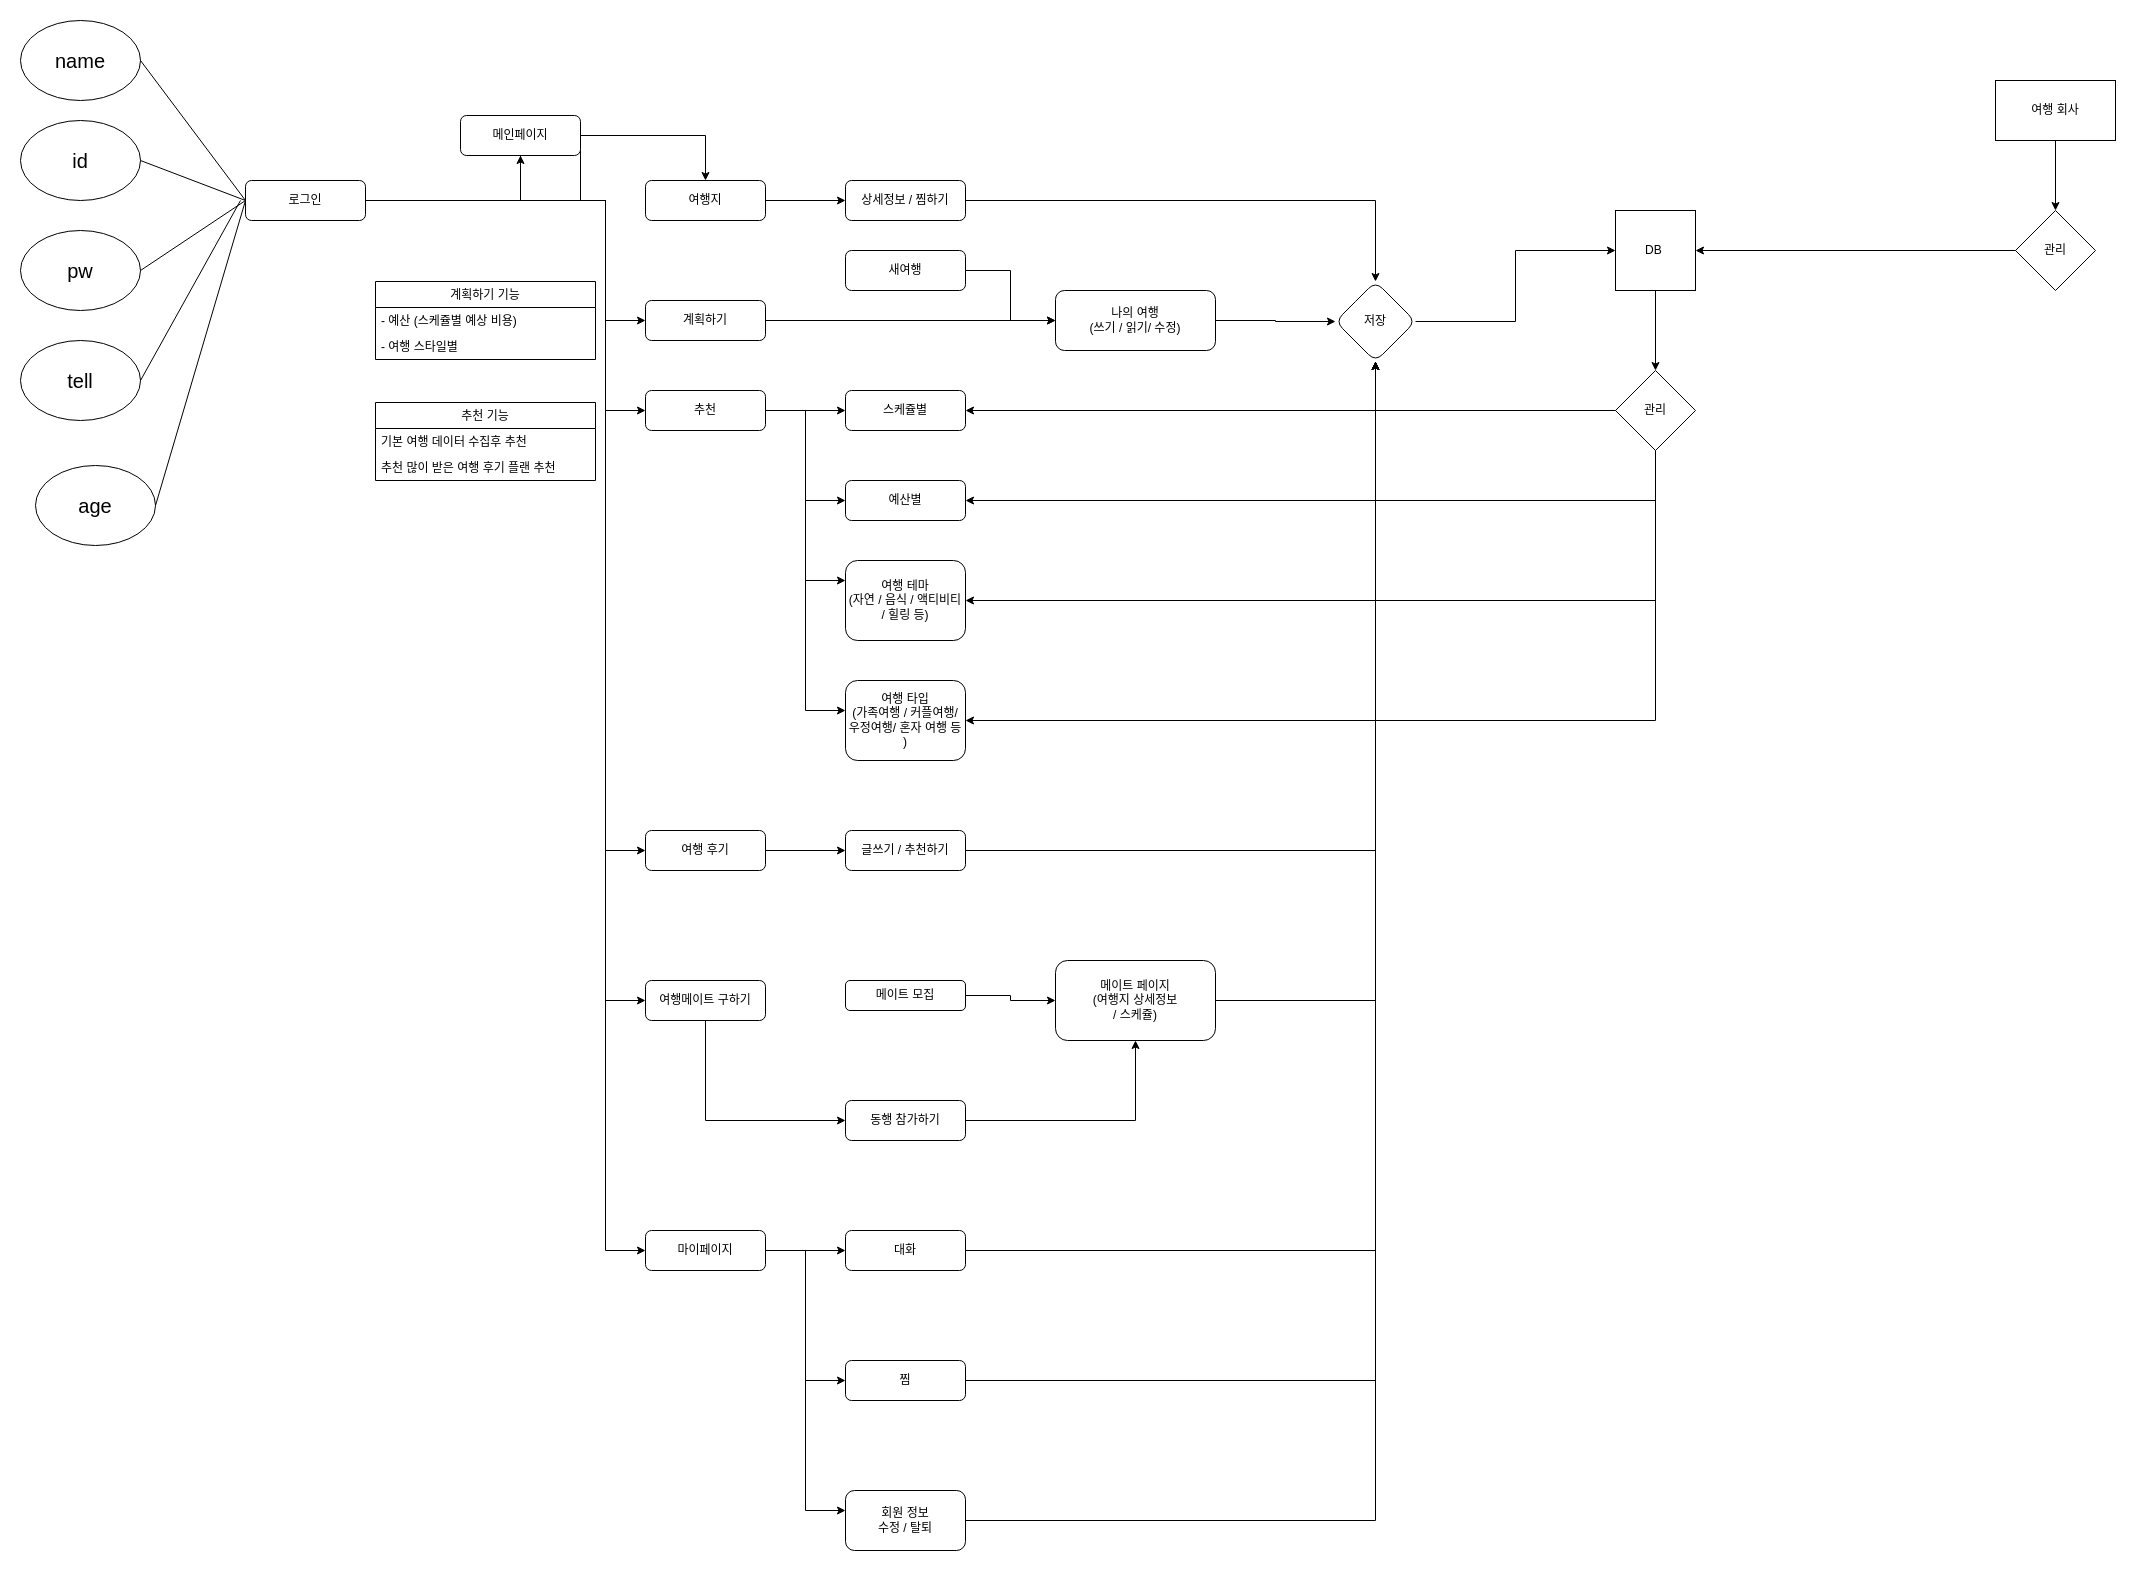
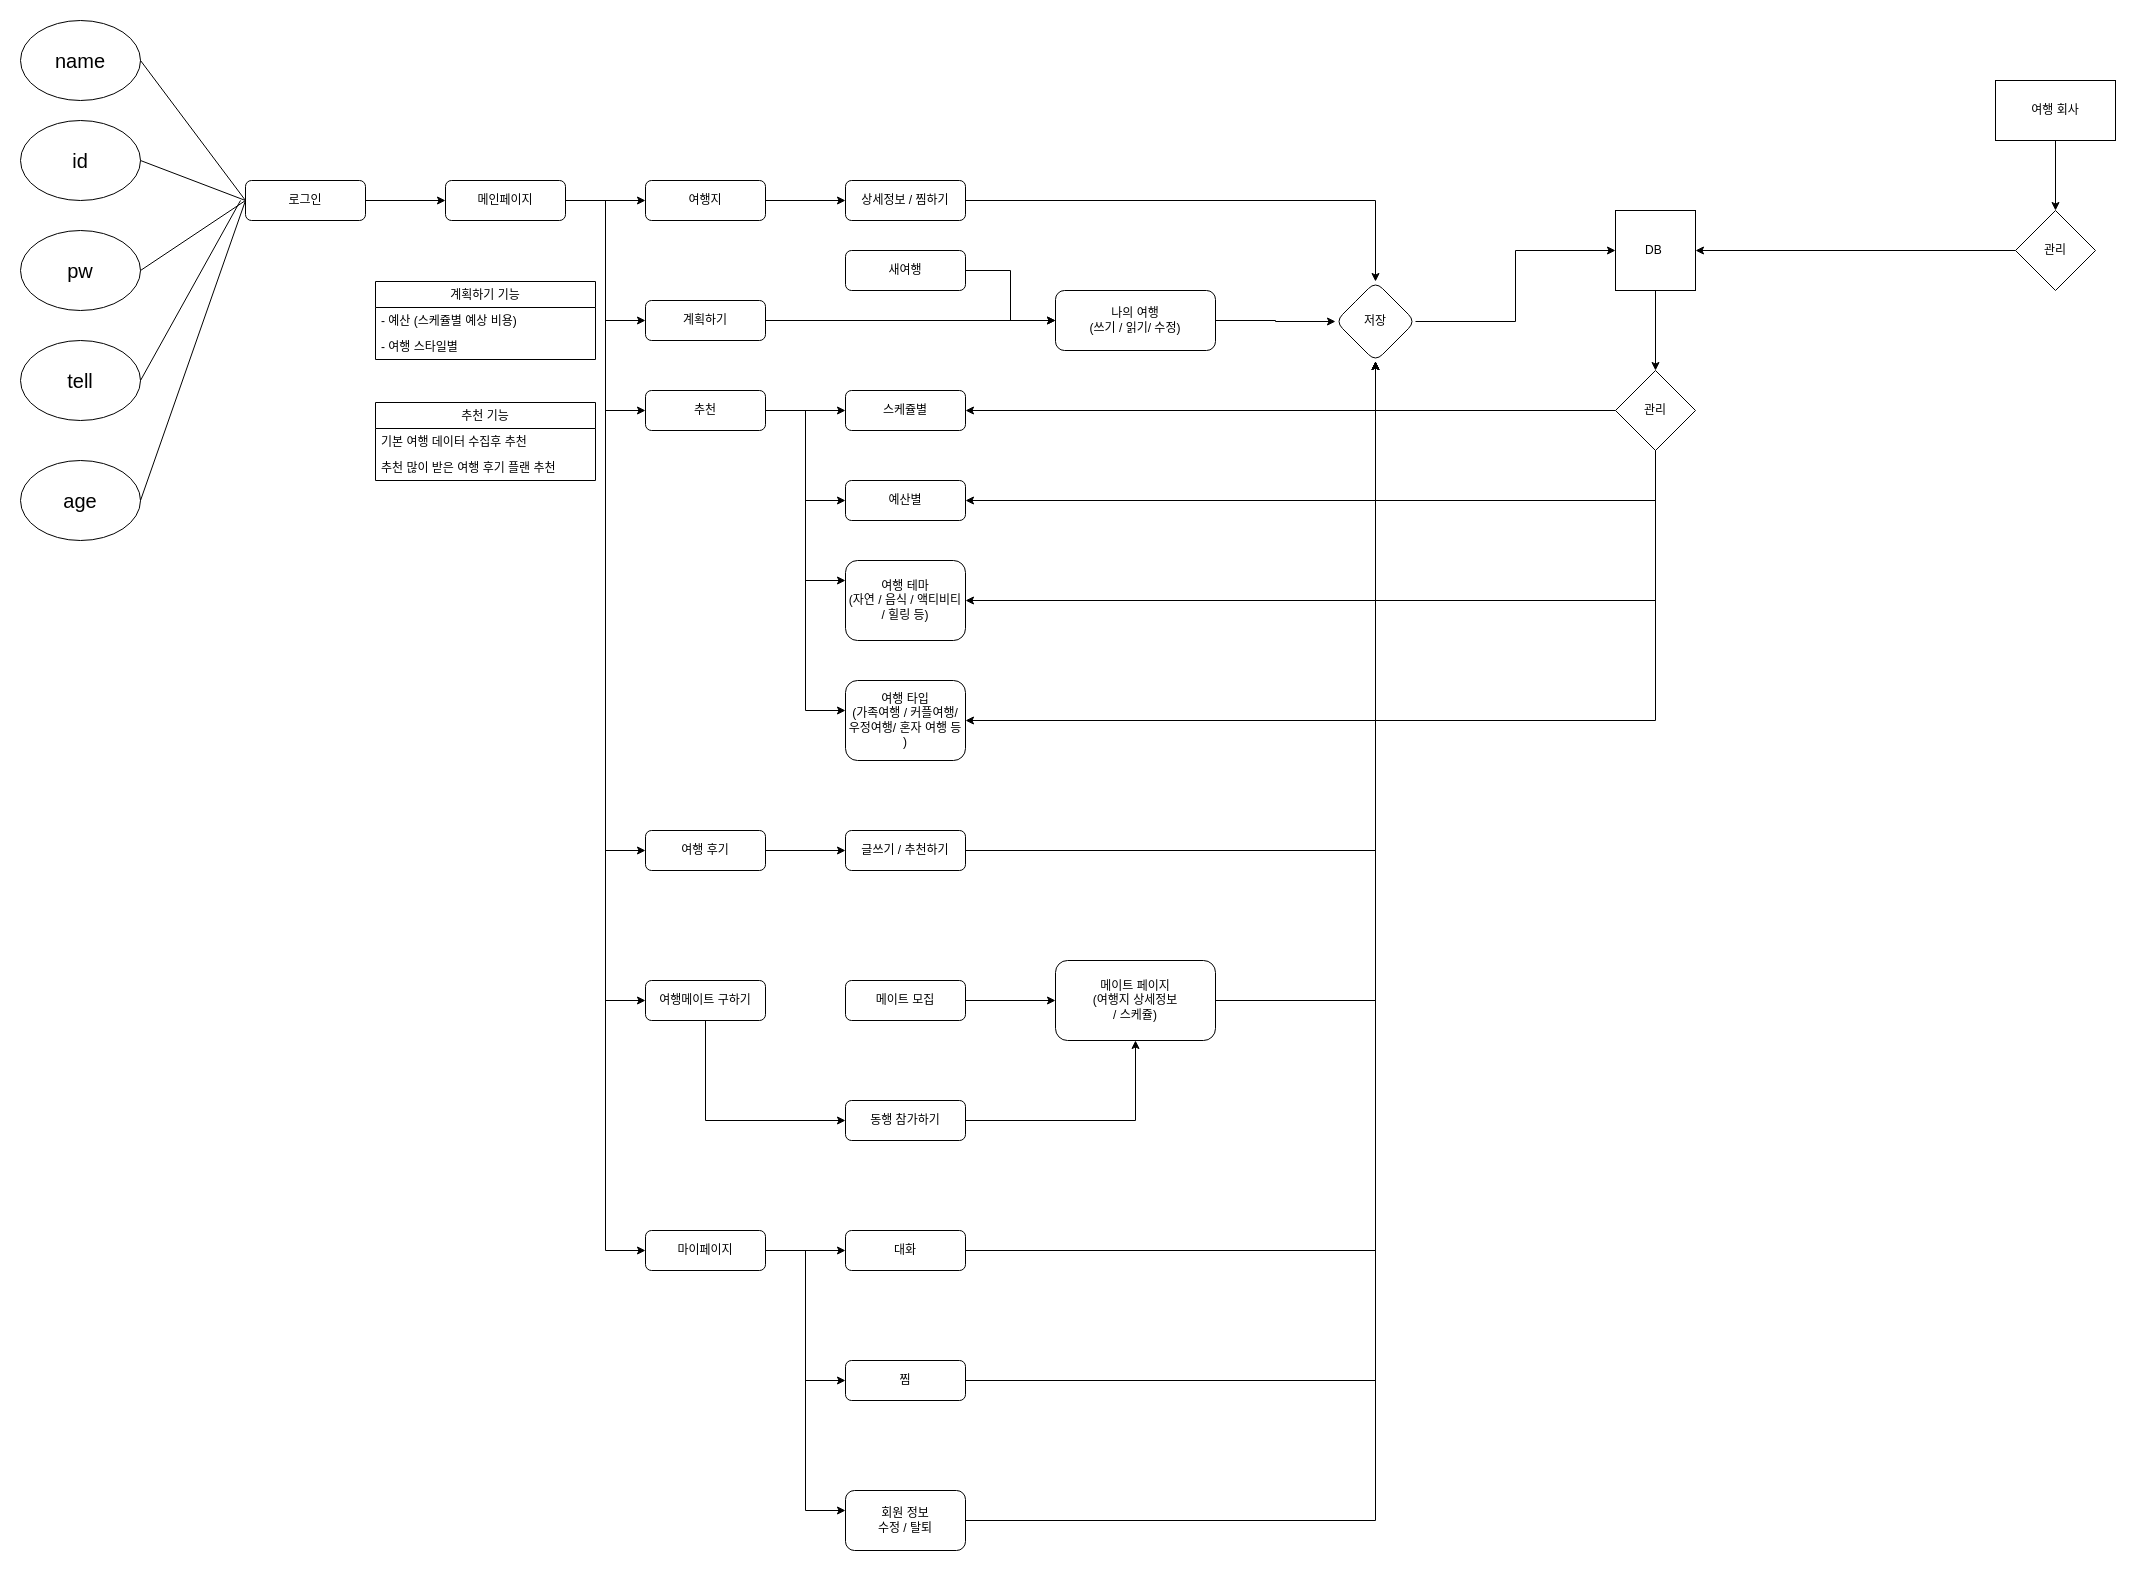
node "메인페이지": moved (521, 136) -> (506, 201)
node "age": moved (96, 506) -> (81, 501)
node "메이트 모집": size 120x30 -> 120x40
